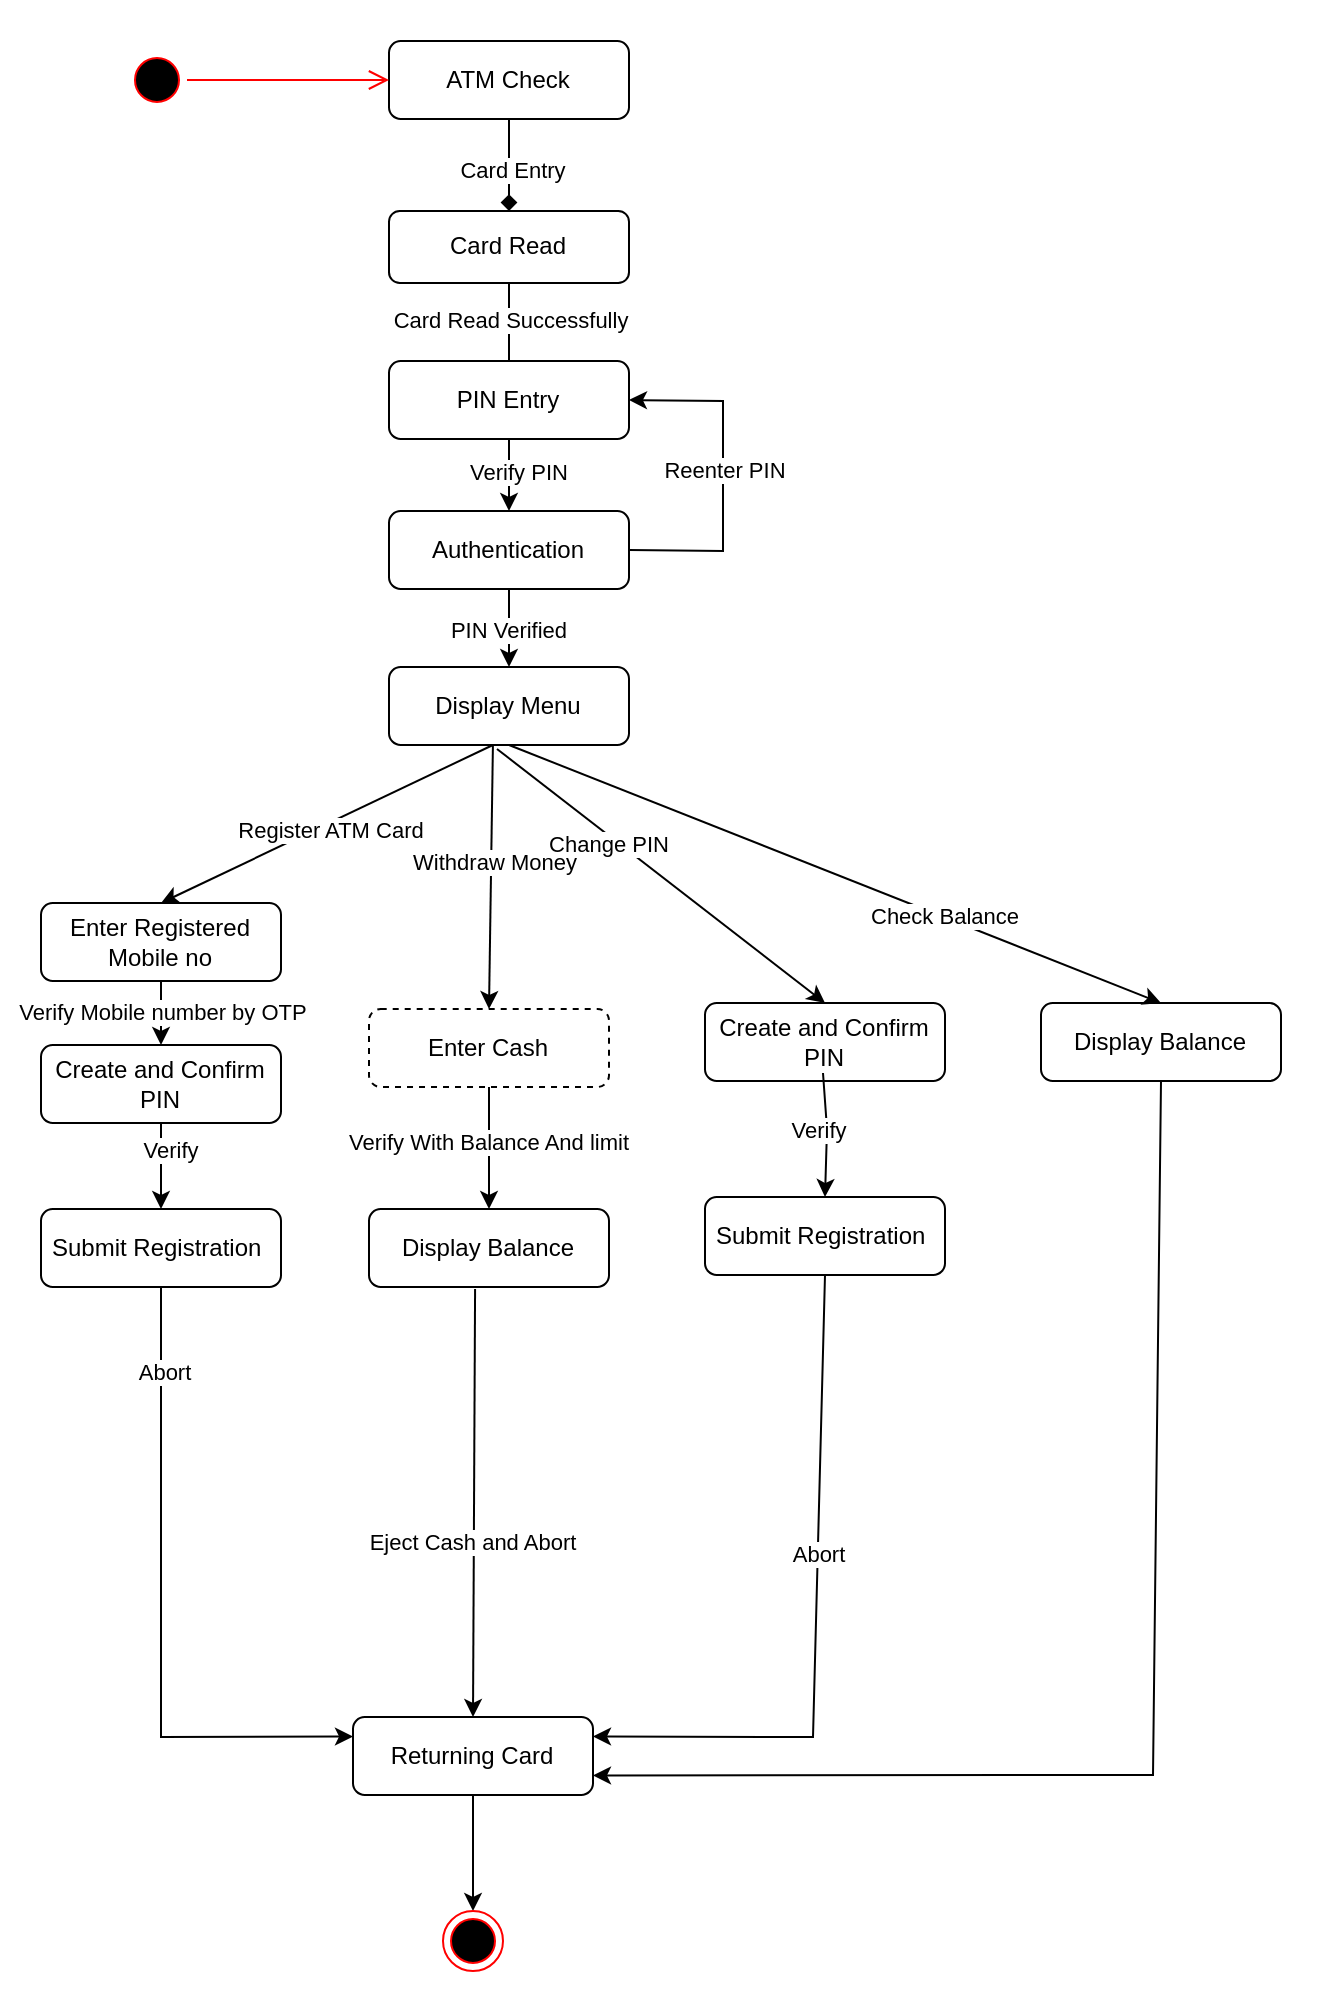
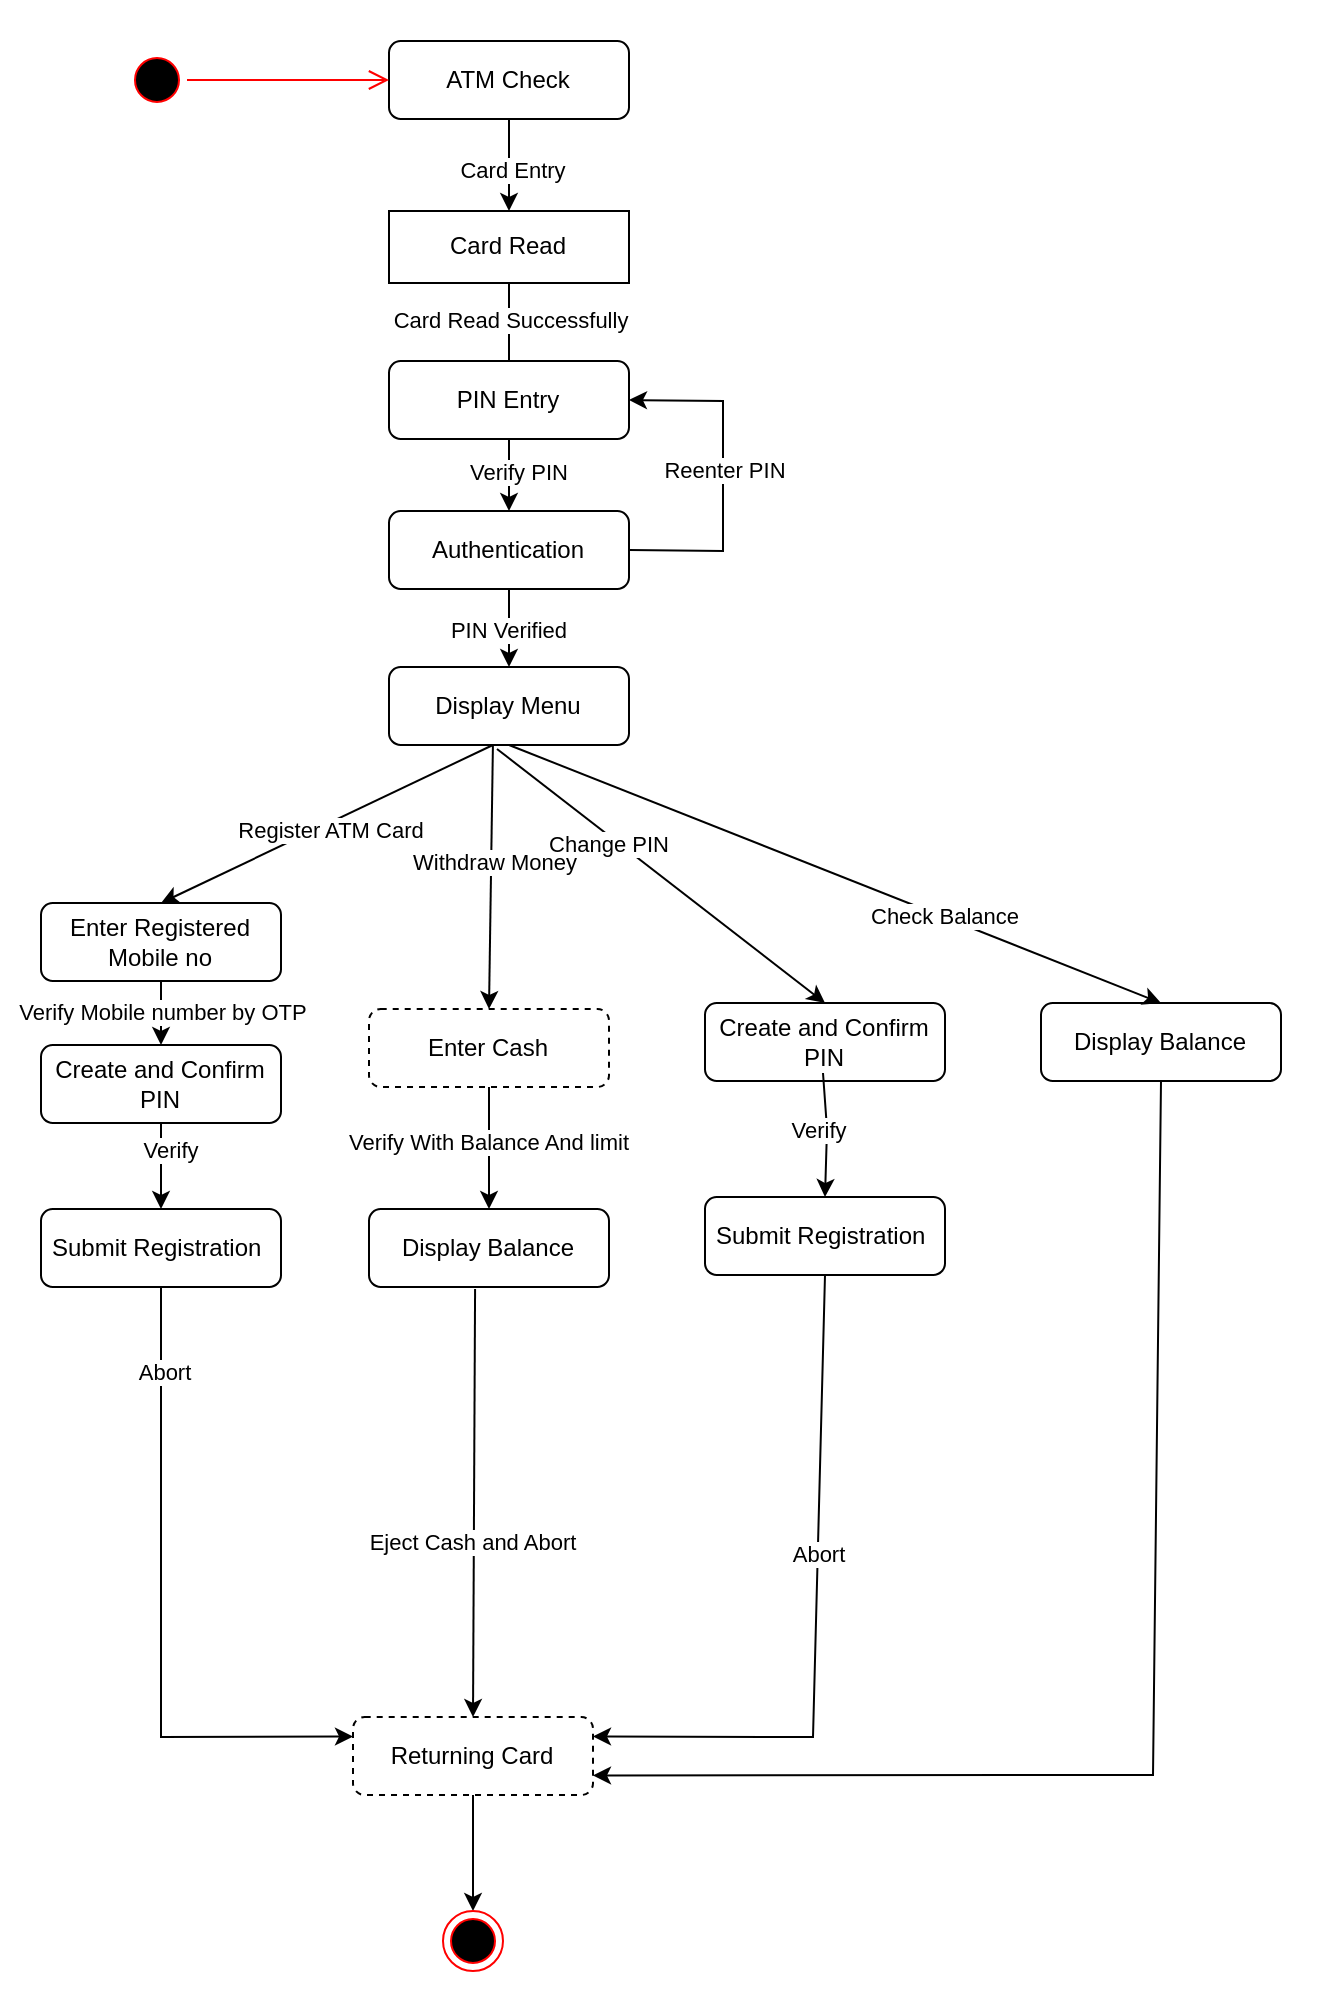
edge "ATM Check" -> "Card Read": arrowhead diamond -> classic
node "Card Read": shape rounded rectangle -> rectangle
node "Returning Card": style solid -> dashed
